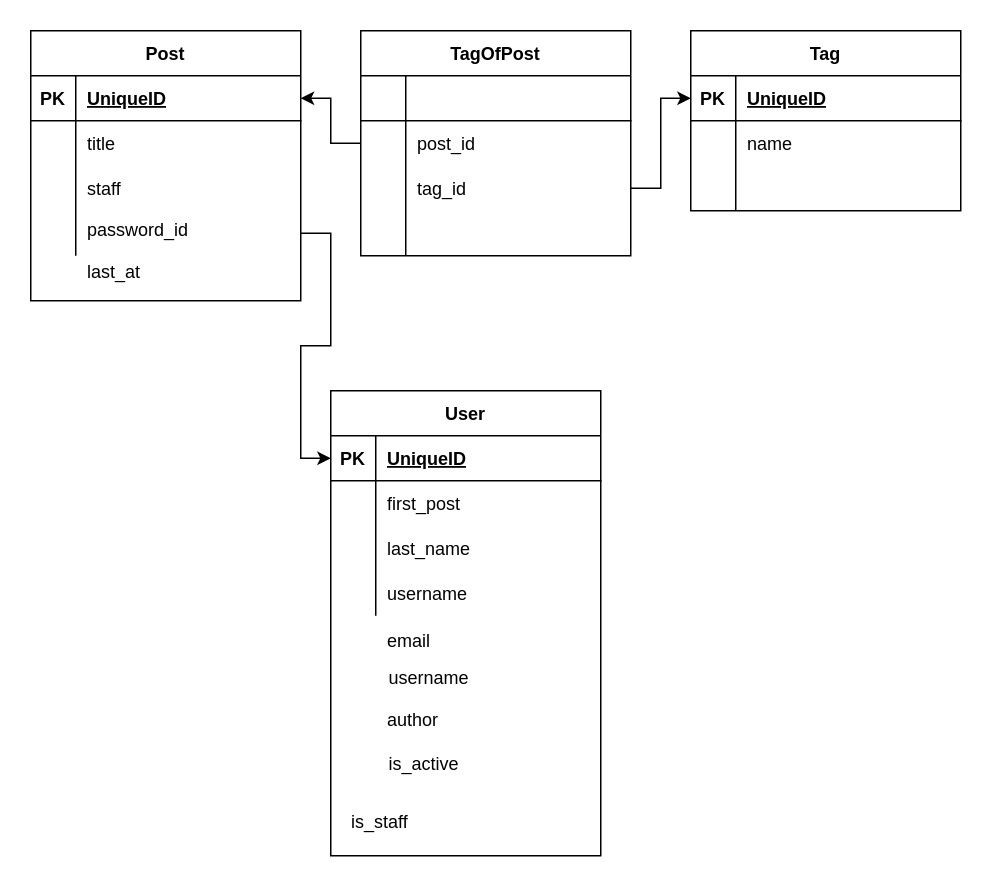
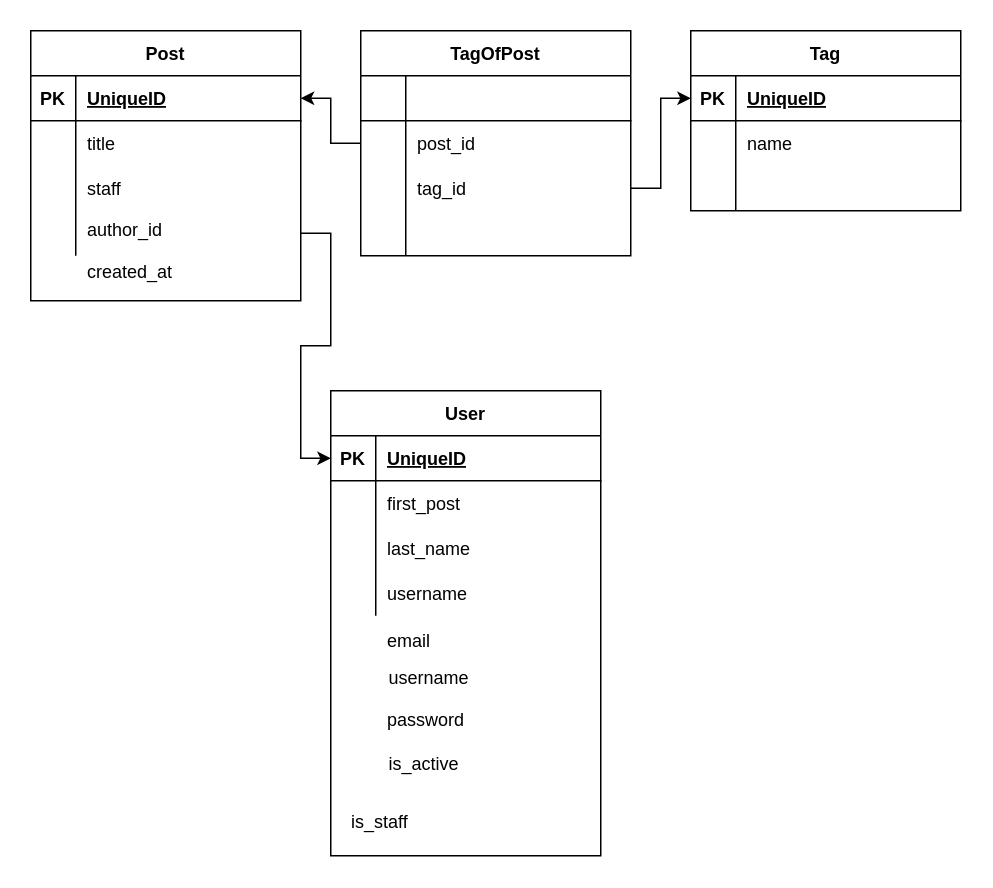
node "password_id": label "password_id" -> "author_id"
node "last_at": label "last_at" -> "created_at"
node "author": label "author" -> "password"
